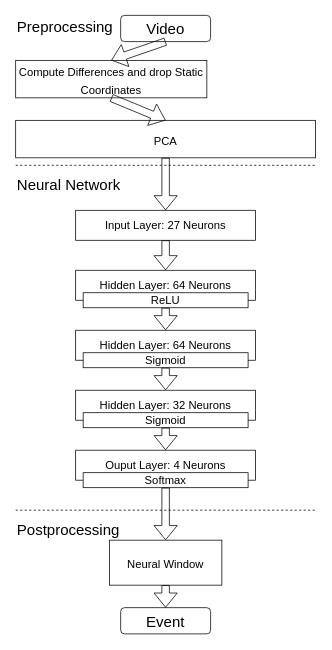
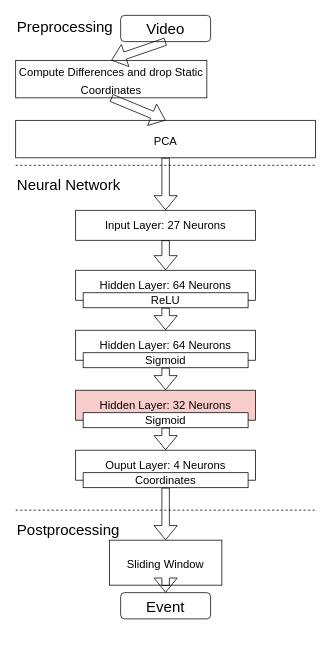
node "Hidden Layer: 32 Neurons": fillcolor #ffffff -> #f8cecc
node "Softmax": label "Softmax" -> "Coordinates"
node "Neural Window": label "Neural Window" -> "Sliding Window"
node "Event": moved (165, 621) -> (165, 606)
